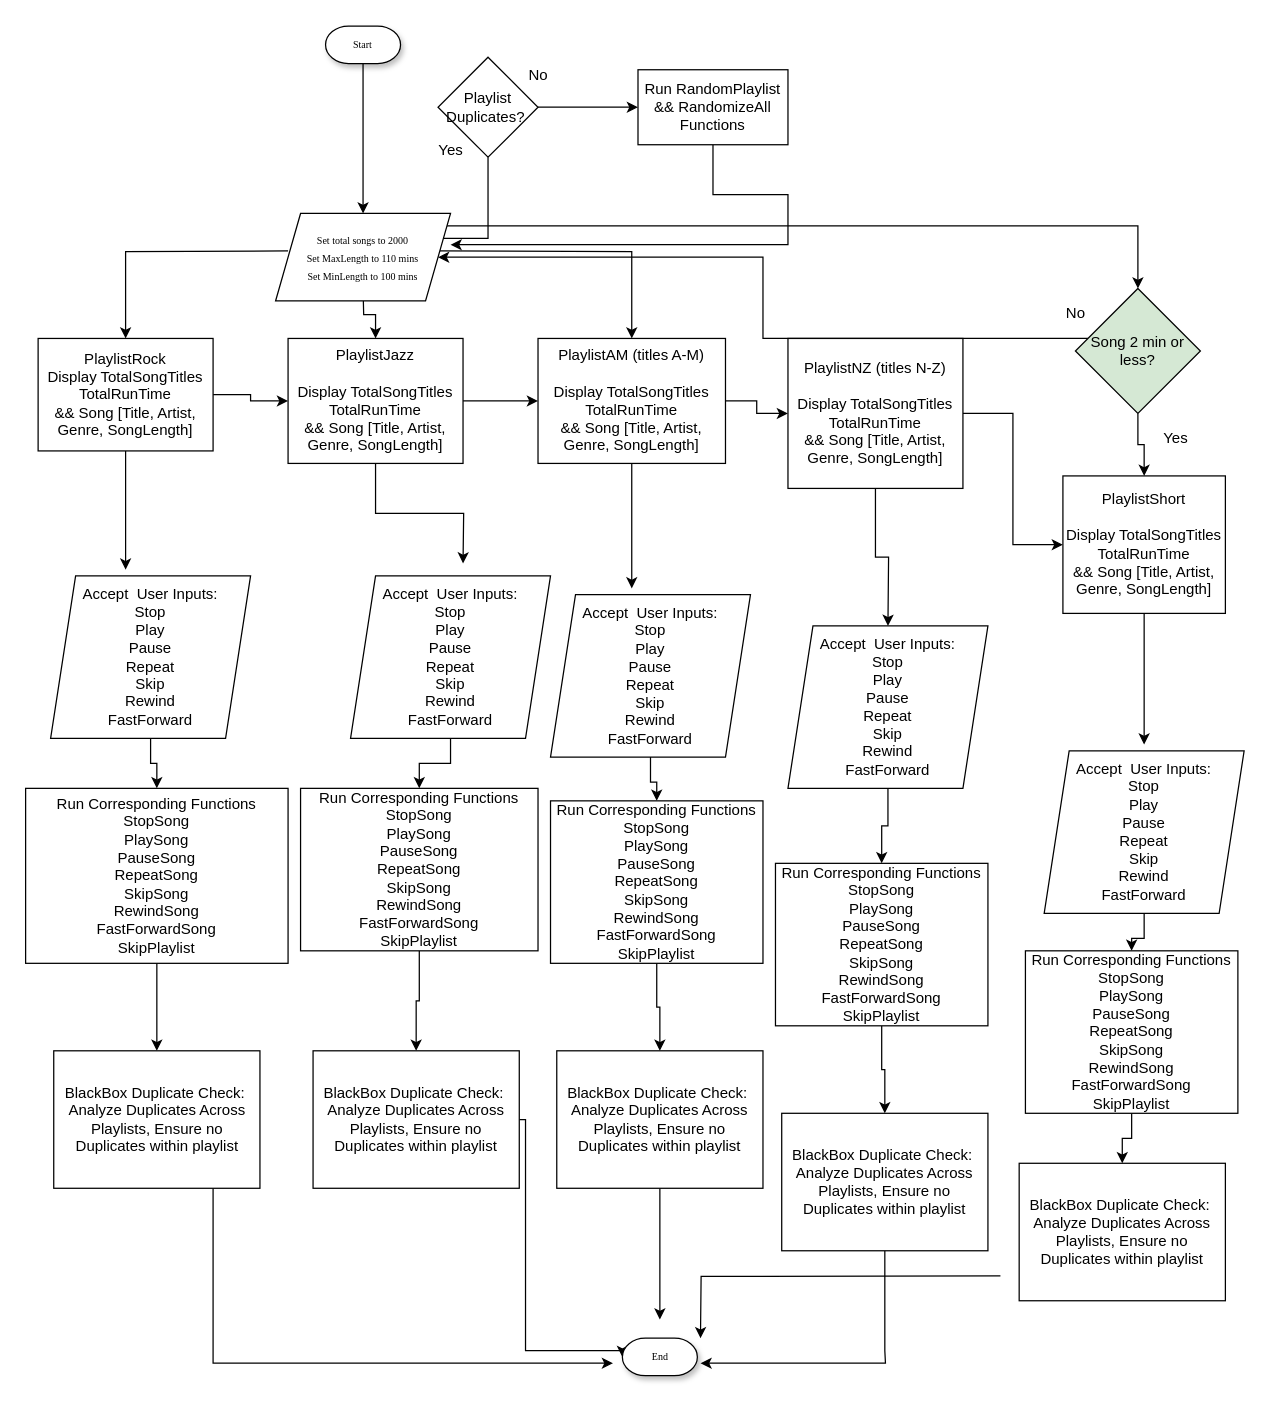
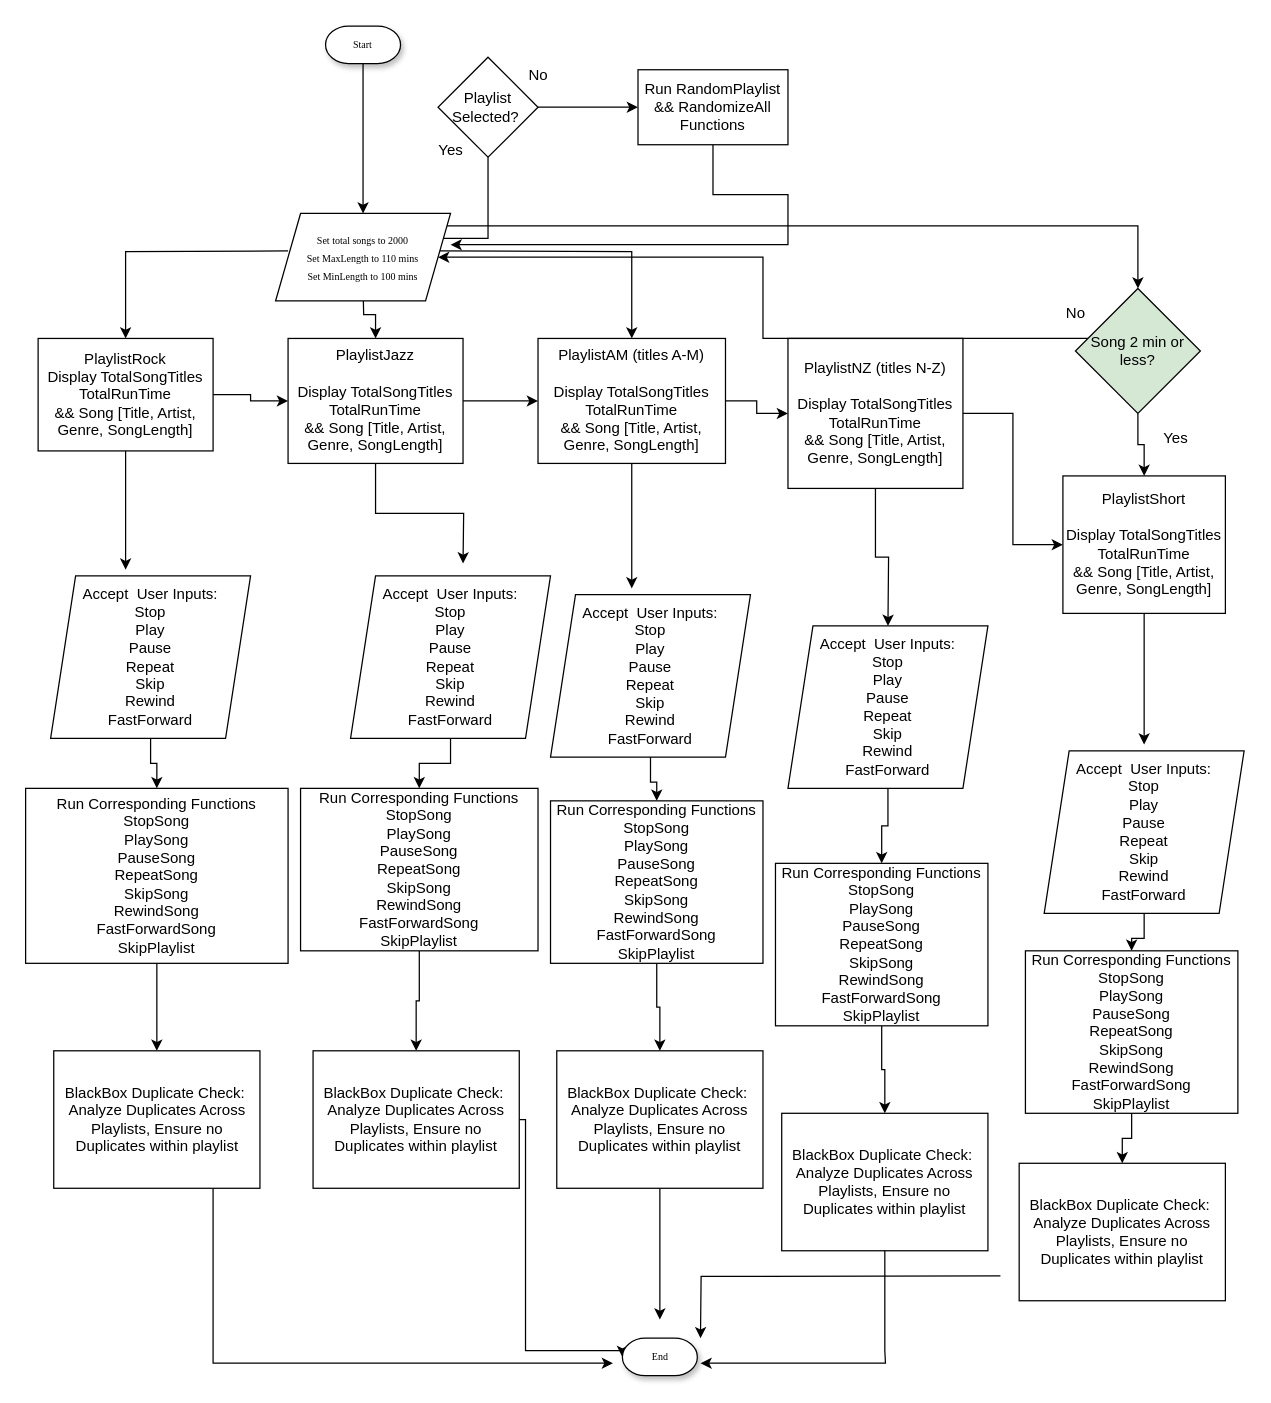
node "Playlist Duplicates?": label "Playlist Duplicates?" -> "Playlist Selected?"
